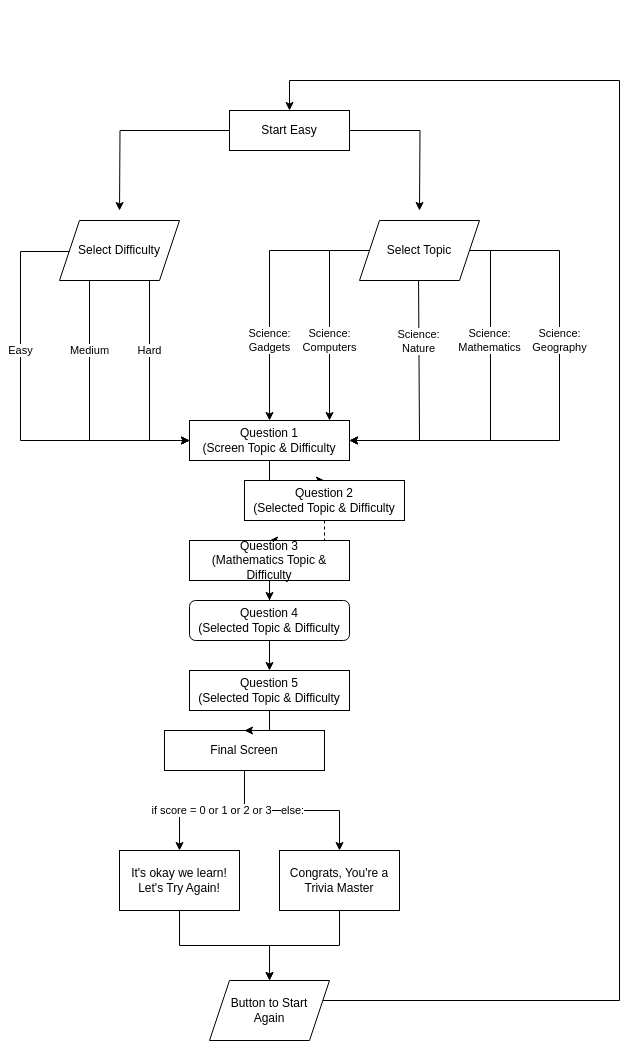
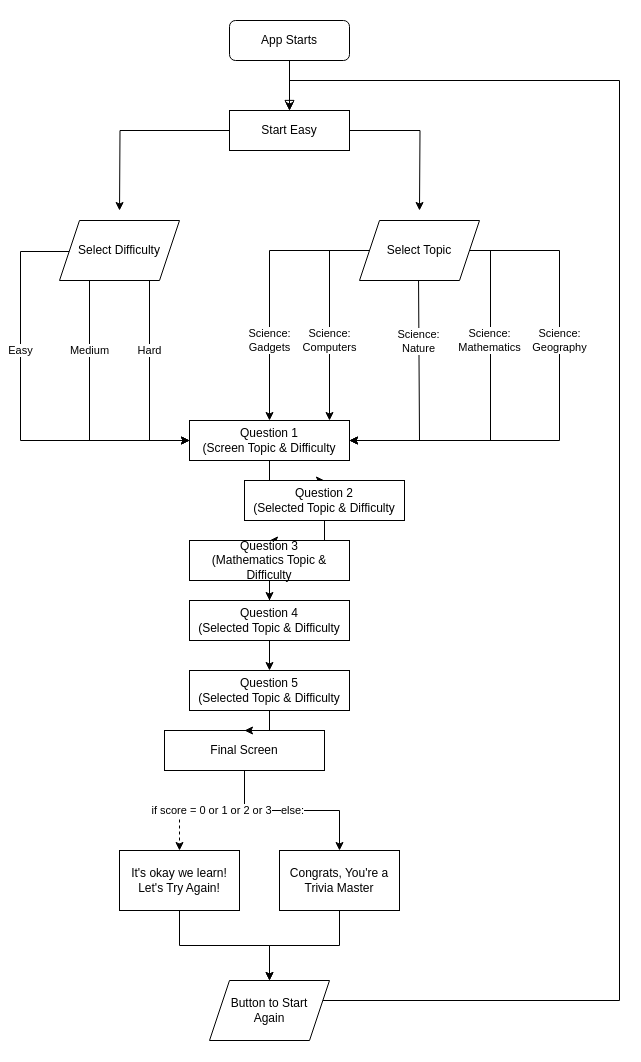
node "App Starts": added
edge "App Starts" -> "Start Easy": added
edge "Question 2 (Selected Topic & Difficulty" -> "Question 3 (Mathematics Topic & Difficulty": style dashed -> solid
node "Question 4 (Selected Topic & Difficulty": shape rounded rectangle -> rectangle
edge "Final Screen" -> "It's okay we learn! Let's Try Again!": style solid -> dashed
